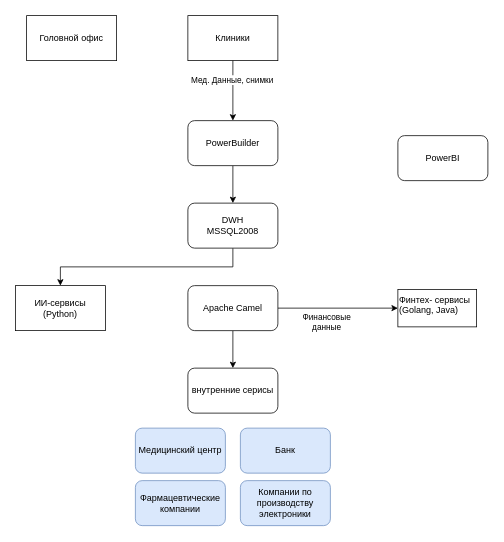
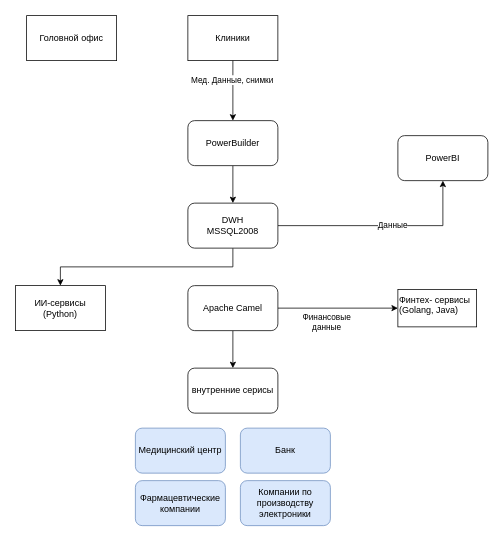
edge "DWH MSSQL2008" -> "PowerBI": added, label "Данные"
